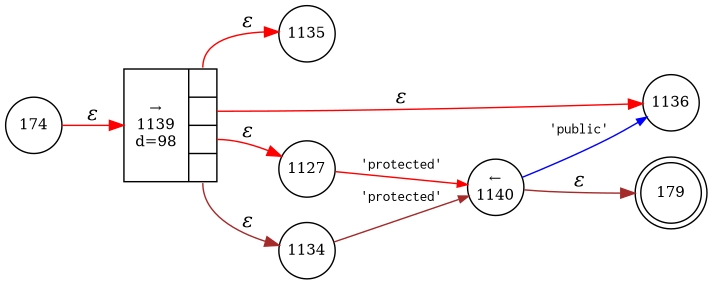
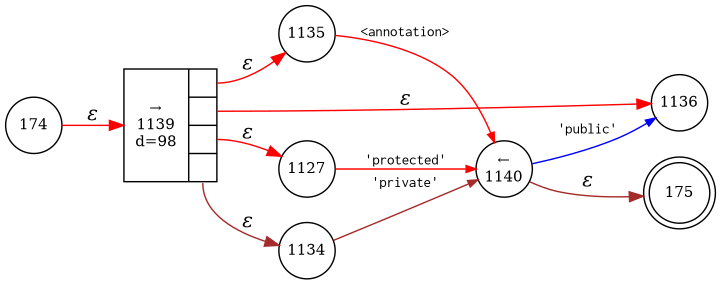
edge "1135" -> "← 1140": added, label "<annotation>"
node "179": label "179" -> "175"
edge "1134" -> "← 1140": label "'protected'" -> "'private'"
